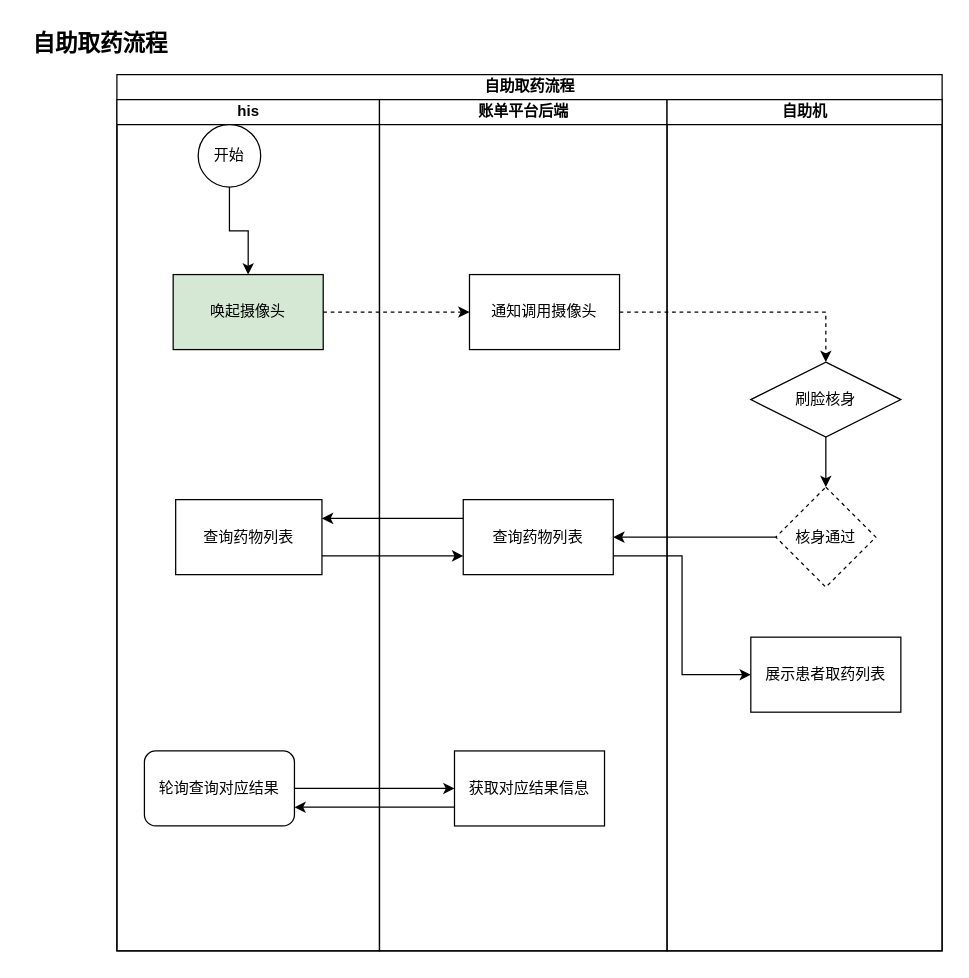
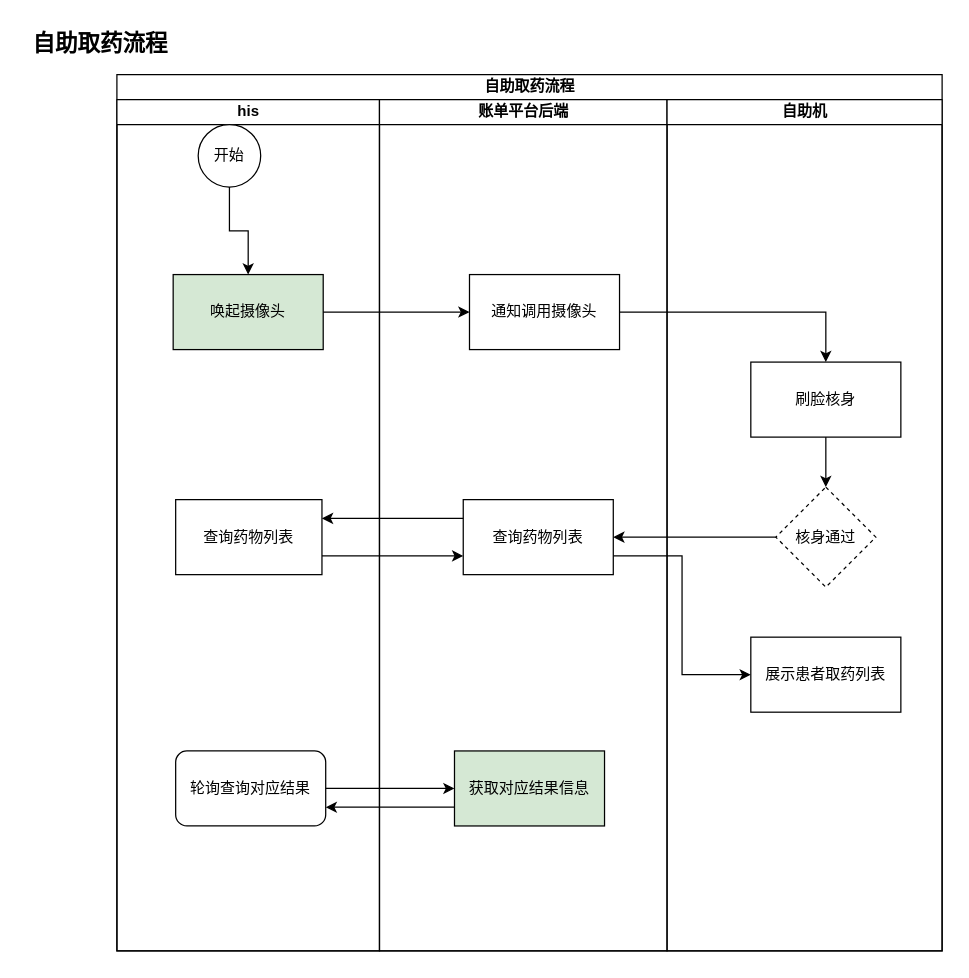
edge "唤起摄像头" -> "通知调用摄像头": style dashed -> solid
edge "通知调用摄像头" -> "刷脸核身": style dashed -> solid
node "刷脸核身": shape diamond -> rectangle
node "轮询查询对应结果": moved (219, 788) -> (251, 788)
node "获取对应结果信息": fillcolor #ffffff -> #d5e8d4
